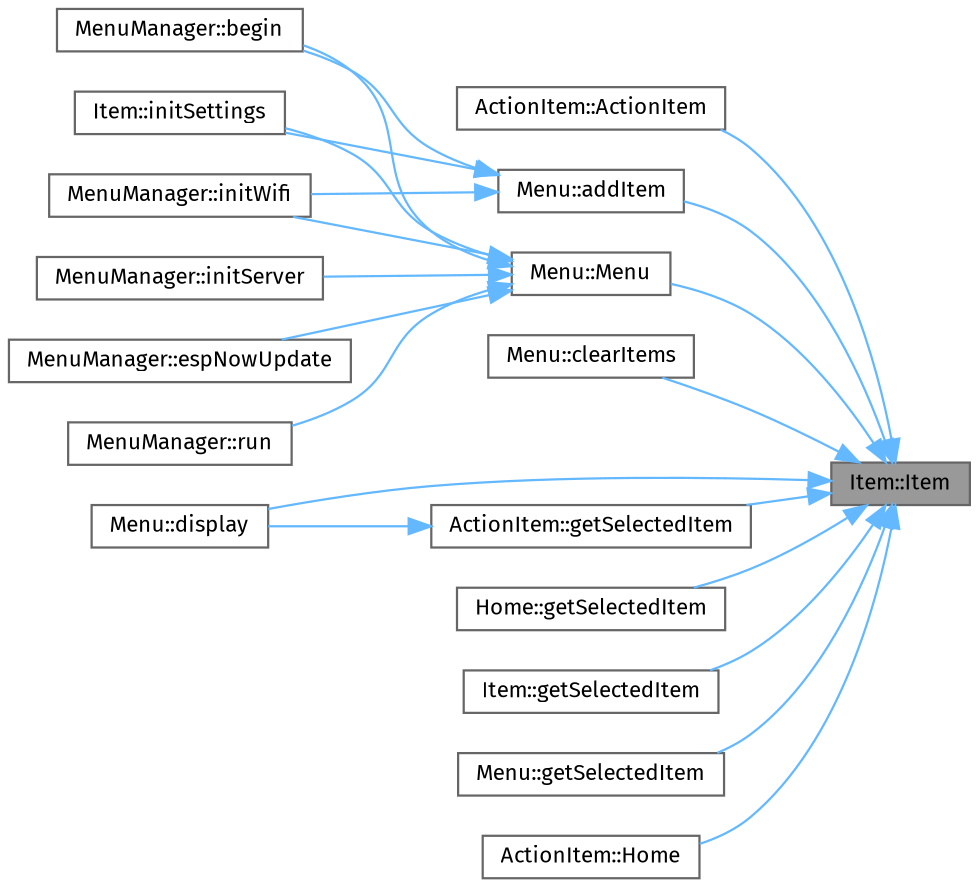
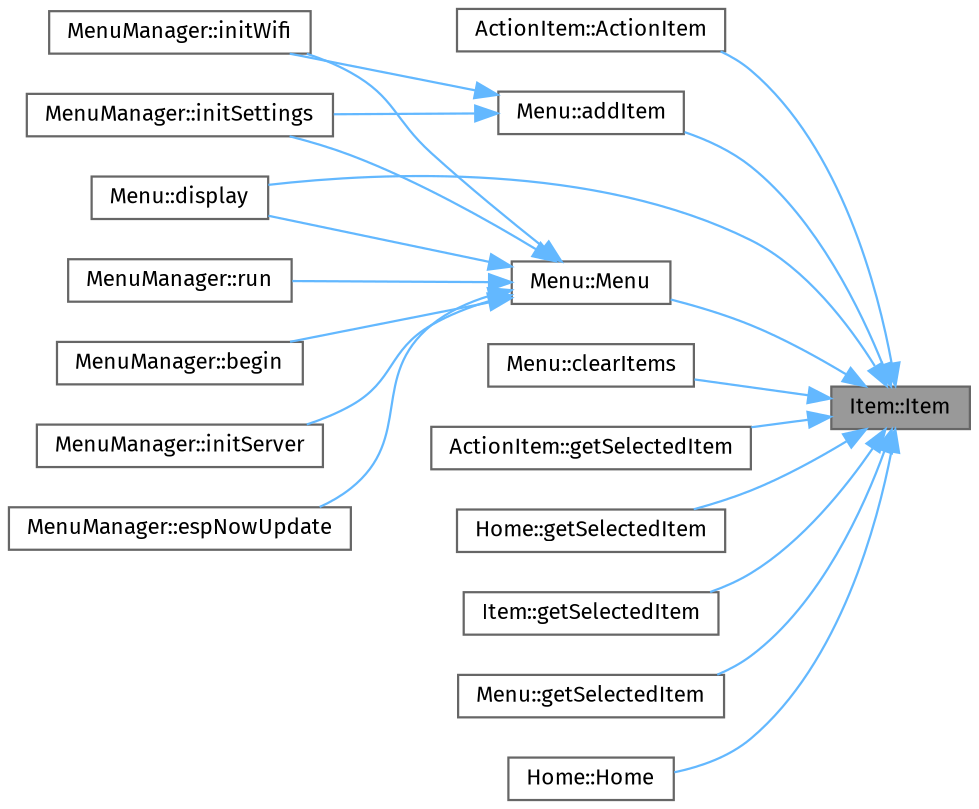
node "Item::initSettings": label "Item::initSettings" -> "MenuManager::initSettings"
edge "MenuManager::begin" -> "Menu::addItem": removed
edge "Menu::display" -> "ActionItem::getSelectedItem": now "Menu::display" -> "Menu::Menu"
node "ActionItem::Home": label "ActionItem::Home" -> "Home::Home"
